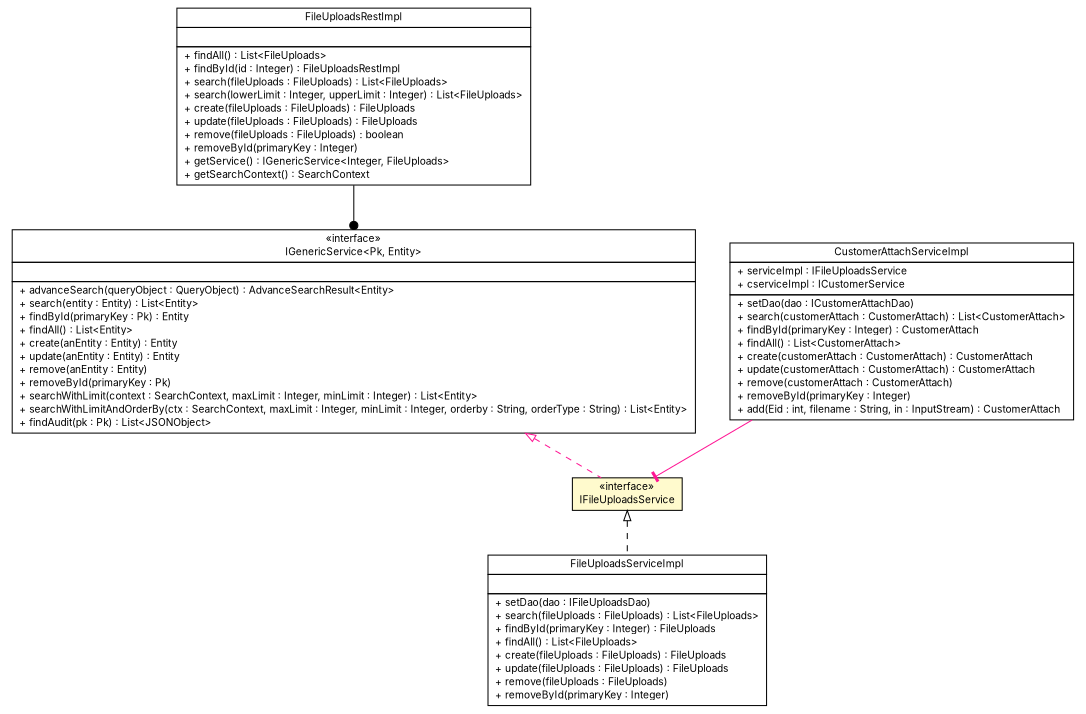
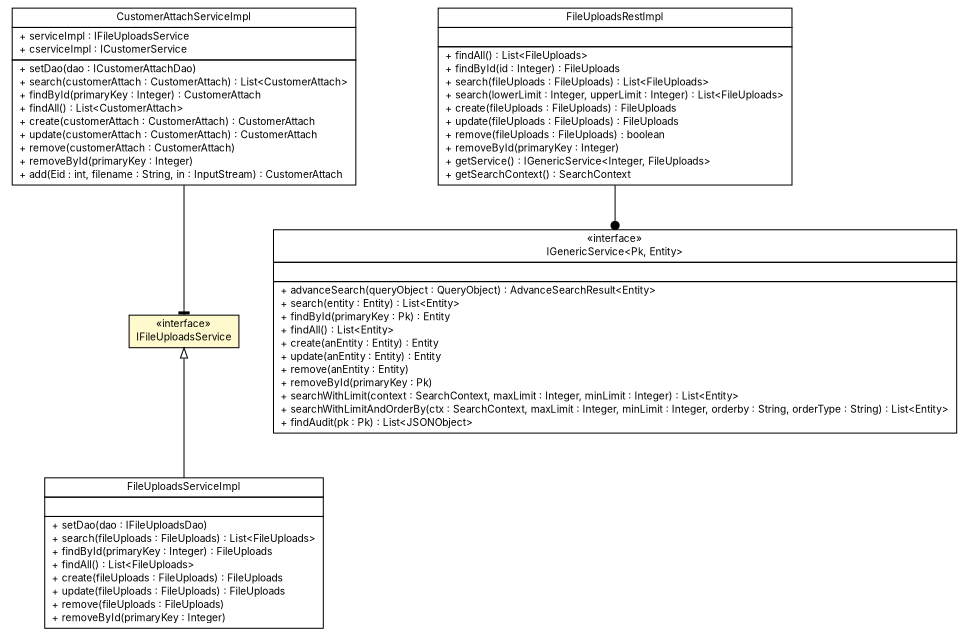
node "FileUploadsRestImpl": text "+ findById(id : Integer) : FileUploadsRestImpl" -> "+ findById(id : Integer) : FileUploads"
edge "CustomerAttachServiceImpl" -> "IFileUploadsService": color deeppink -> black
edge "IFileUploadsService" -> "IGenericService<Pk, Entity>": removed
edge "FileUploadsServiceImpl" -> "IFileUploadsService": style dashed -> solid
